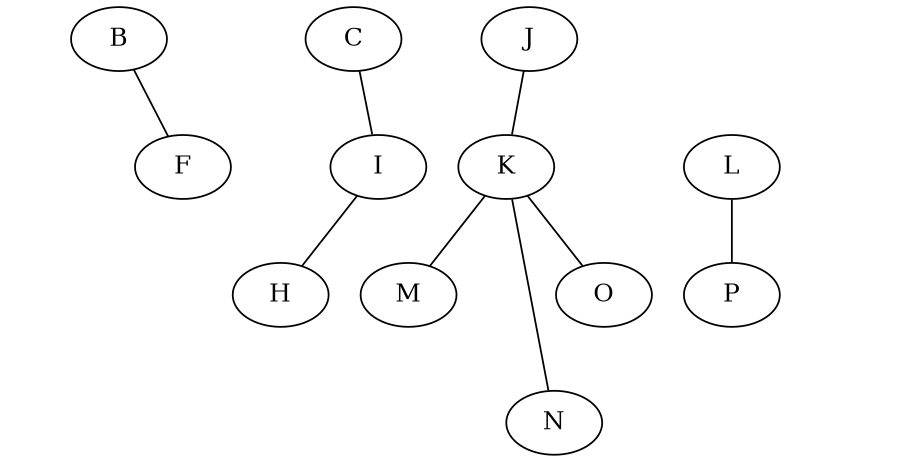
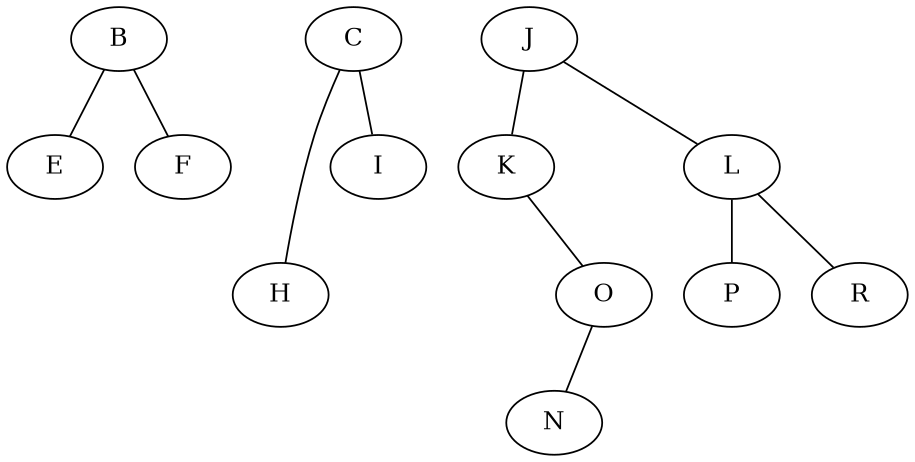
edge "J" -- "L": added
node "E": added
edge "I" -- "H": now "C" -- "H"
node "M": removed
edge "K" -- "N": now "O" -- "N"
node "R": added
